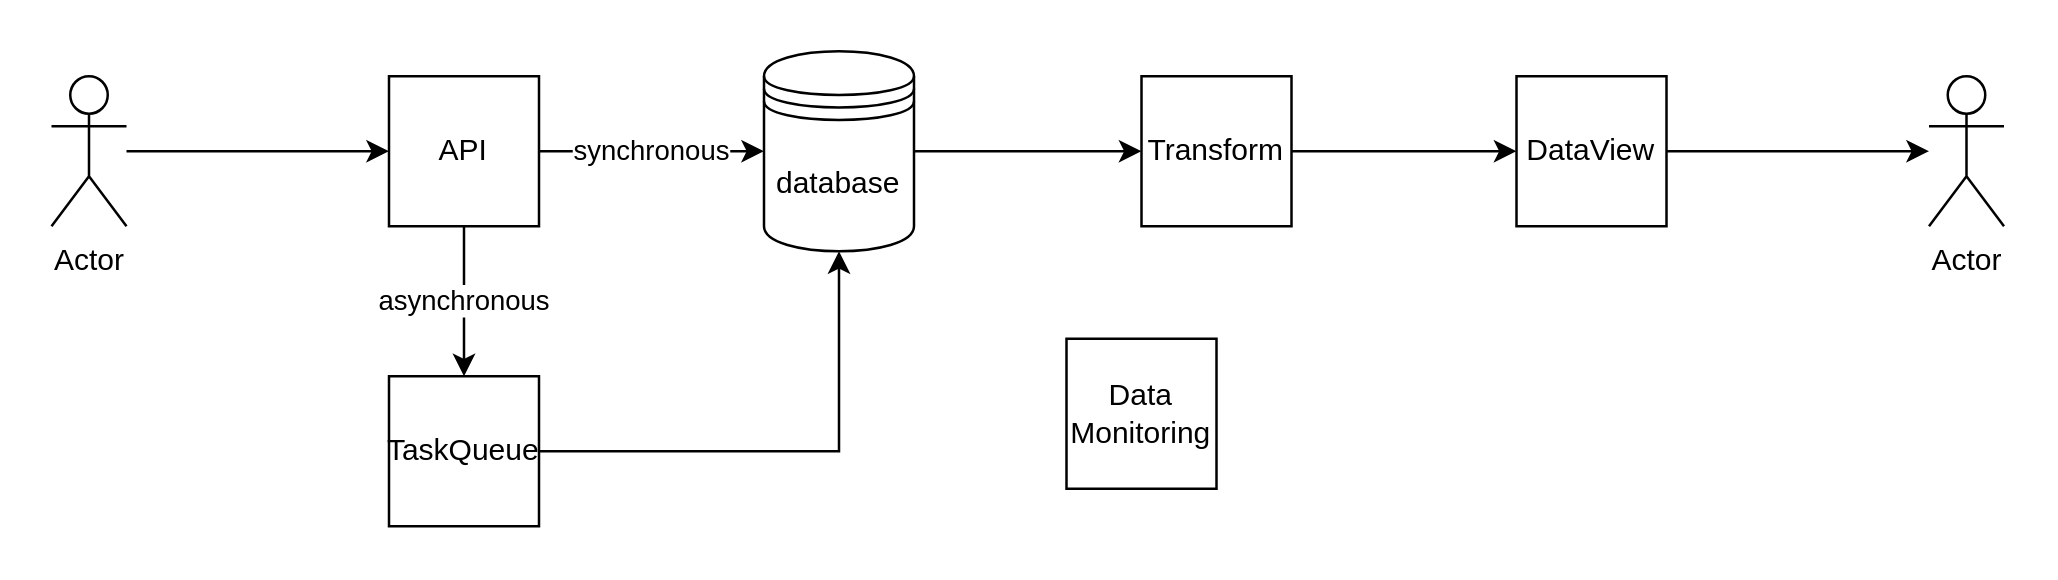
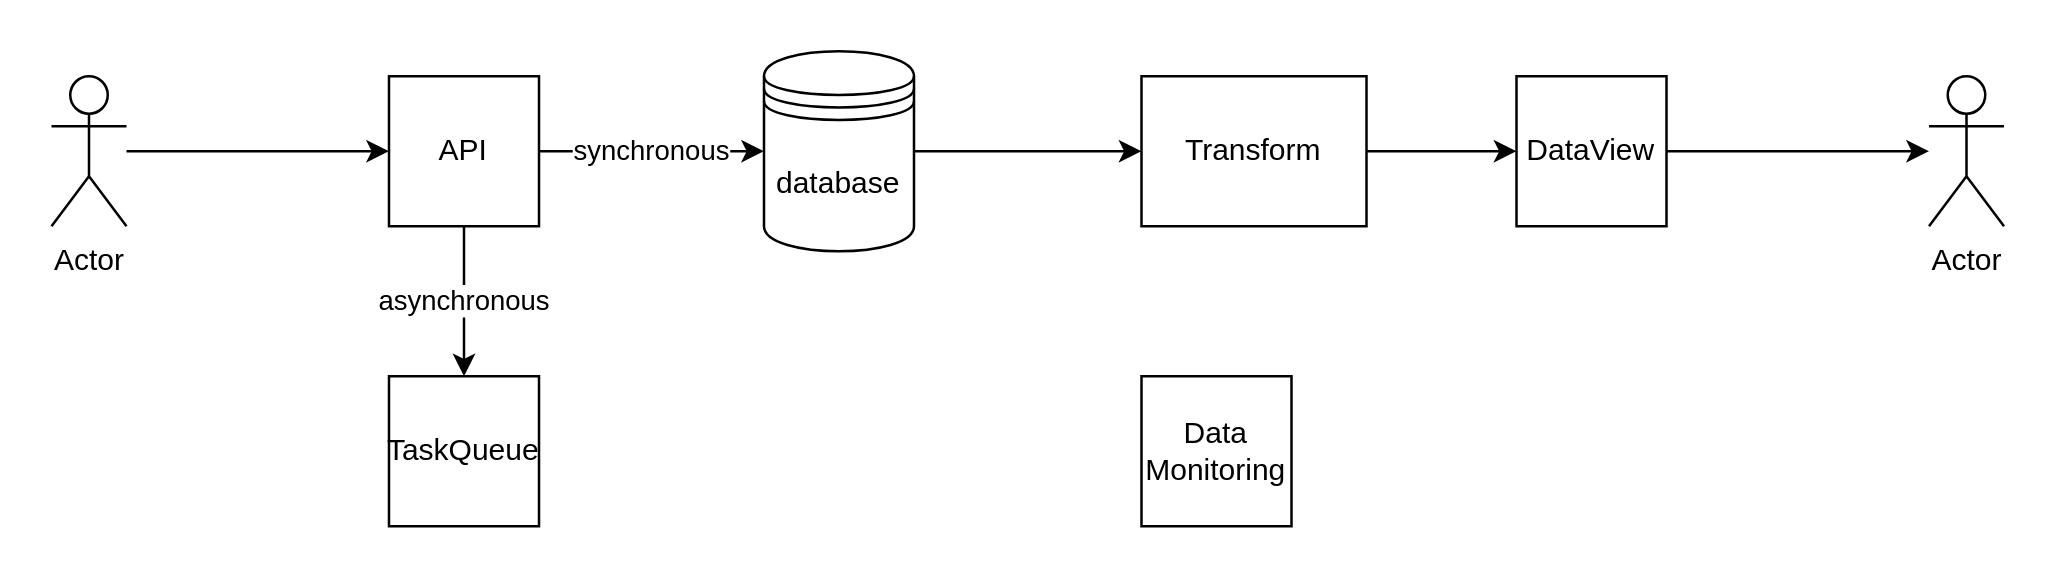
node "Transform": size 150x150 -> 225x150
node "Data Monitoring": moved (1141, 414) -> (1216, 451)
edge "TaskQueue" -> "database": removed
